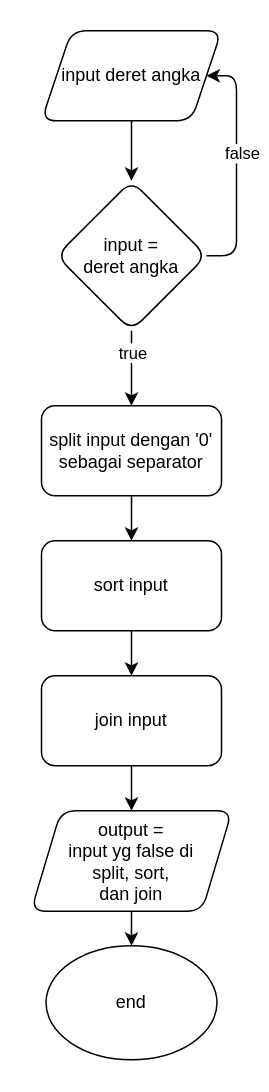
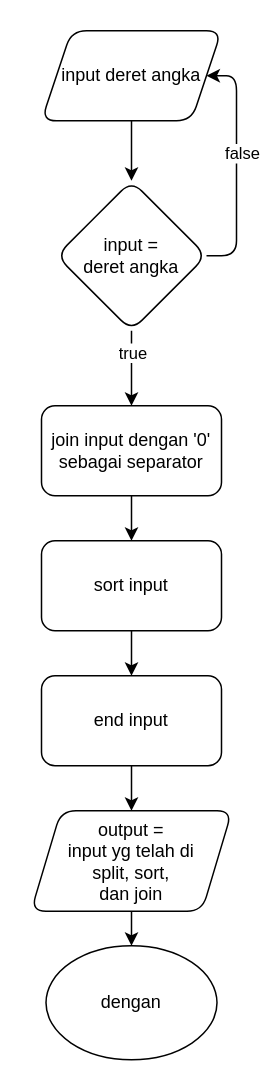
node "split input dengan '0' sebagai separator": label "split input dengan '0' sebagai separator" -> "join input dengan '0' sebagai separator"
node "join input": label "join input" -> "end input"
node "output = input yg false di split, sort, dan join": label "output = input yg false di split, sort, dan join" -> "output = input yg telah di split, sort, dan join"
node "end": label "end" -> "dengan"
